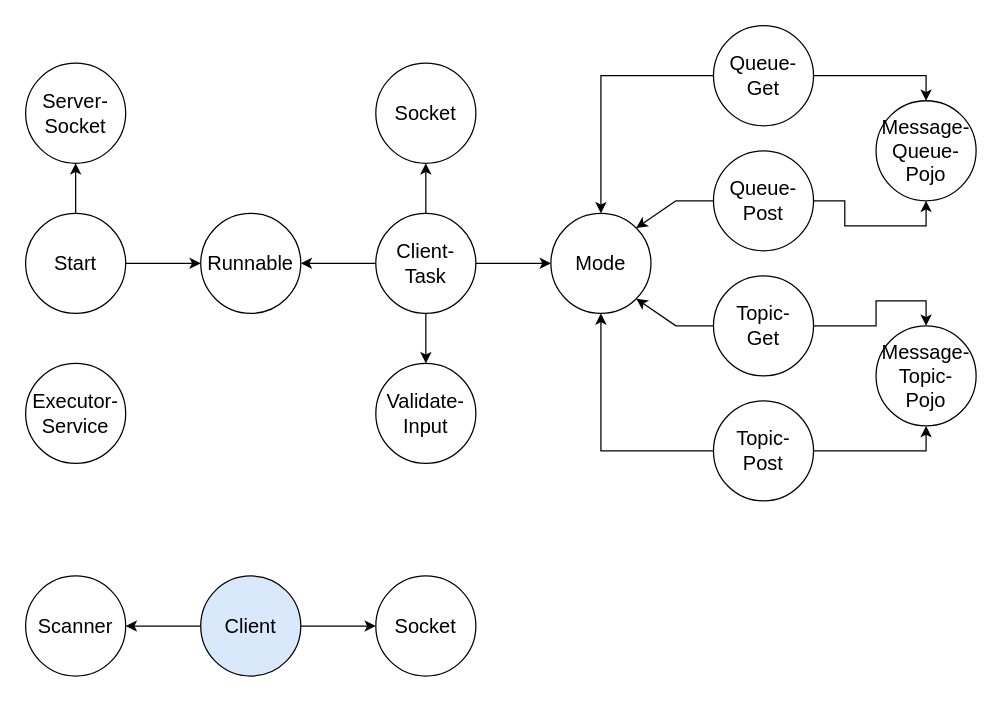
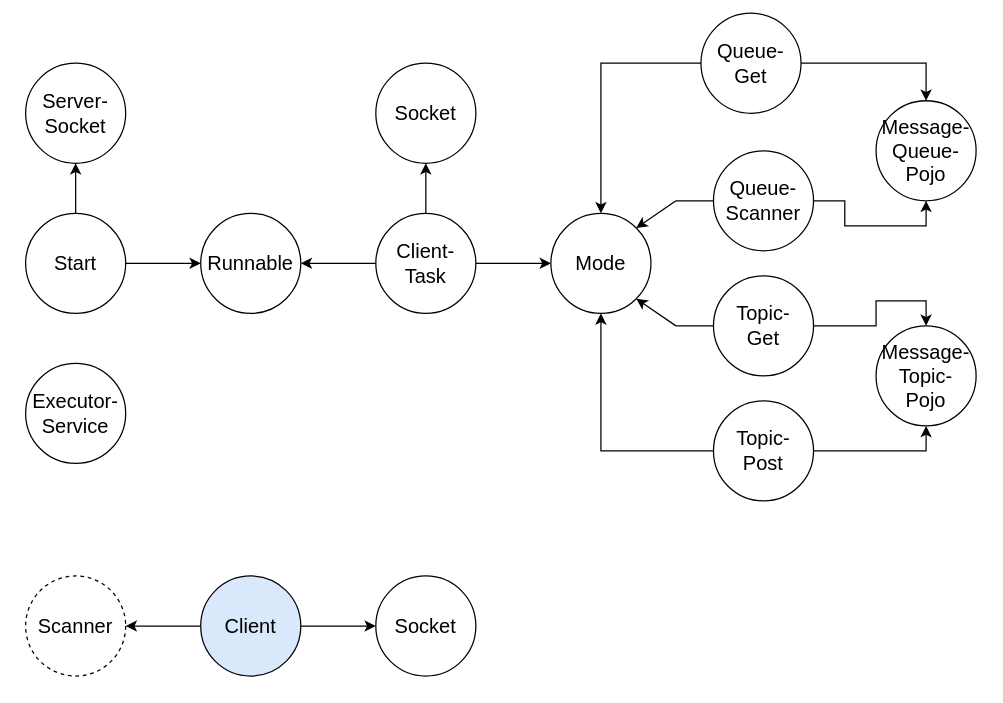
node "Queue-Get": moved (763, 76) -> (751, 63)
node "Queue-Post": label "Queue-Post" -> "Queue-Scanner"
edge "Client-Task" -> "Validate-Input": removed
node "Validate-Input": removed
node "Scanner": style solid -> dashed
